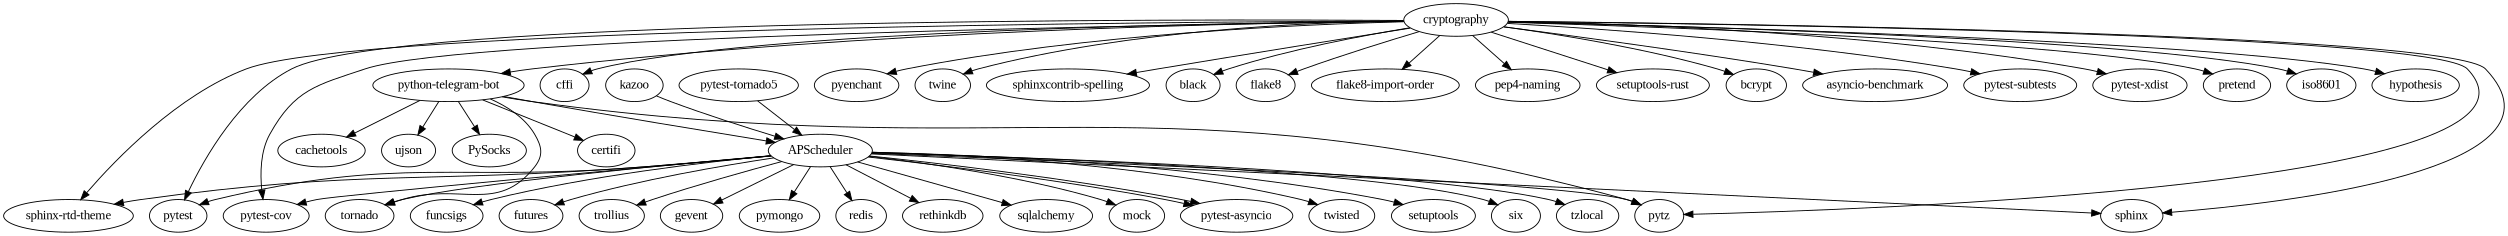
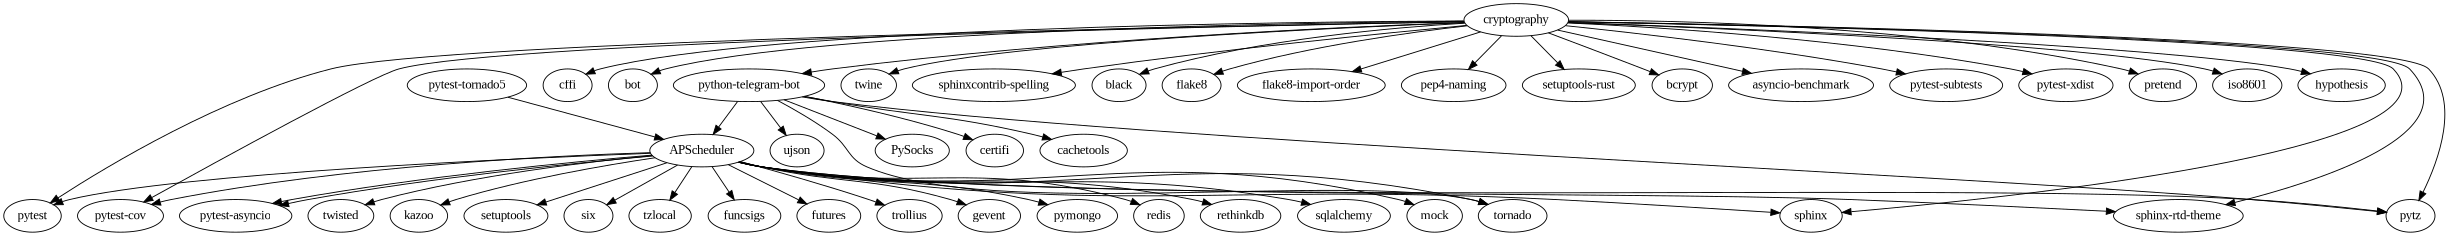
node "pyenchant": label "pyenchant" -> "bot"
edge "kazoo" -> "APScheduler": reversed
